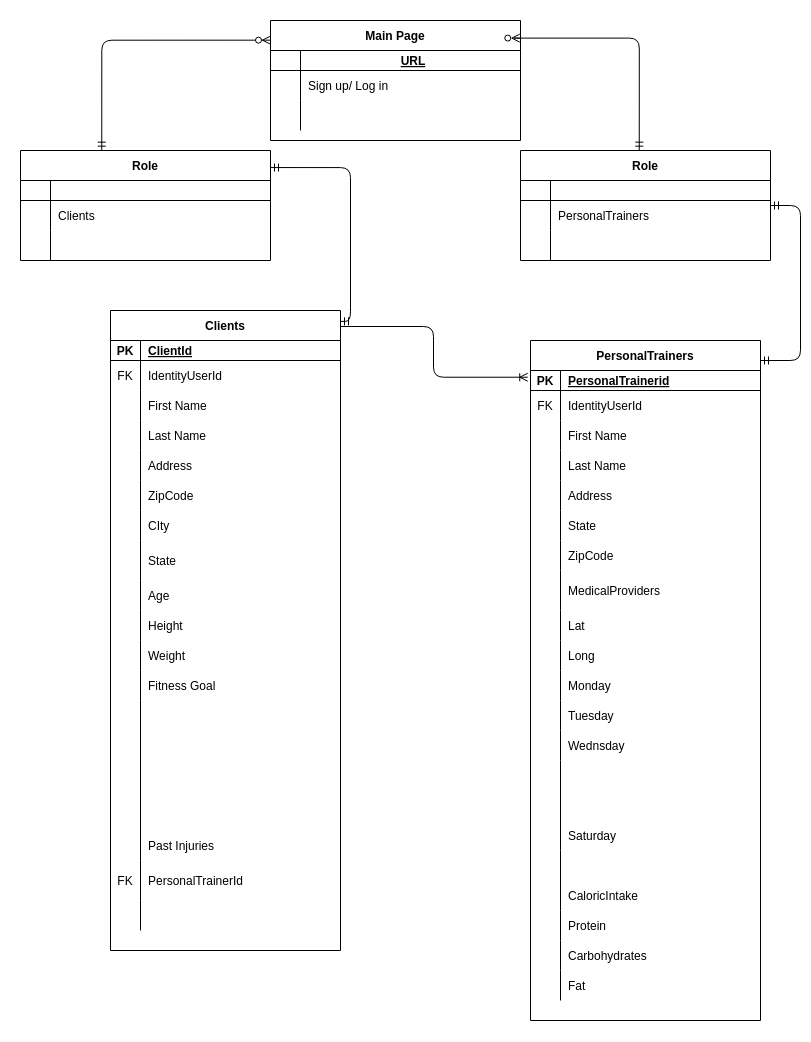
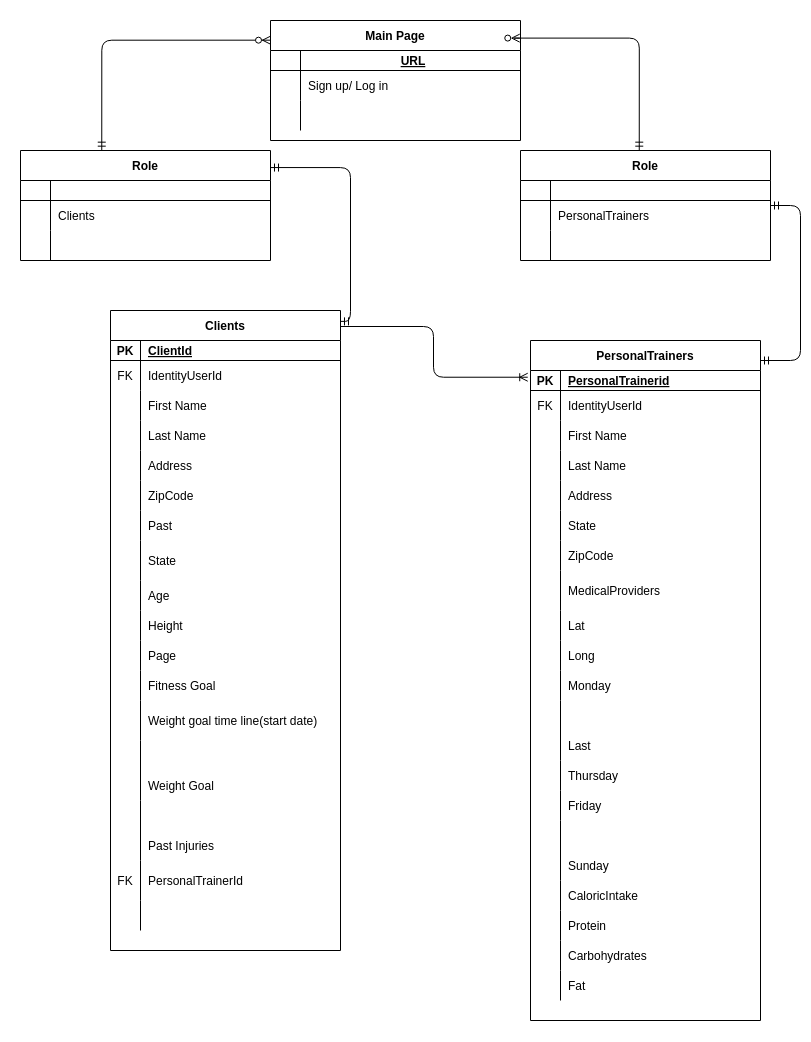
node "CIty": label "CIty" -> "Past"
node "Weight": label "Weight" -> "Page"
node "Tuesday": removed
node "Weight goal time line(start date)": added
node "Wednsday": label "Wednsday" -> "Last"
node "Thursday": added
node "Weight Goal": added
node "Friday": added
node "Saturday": removed
node "Sunday": added
